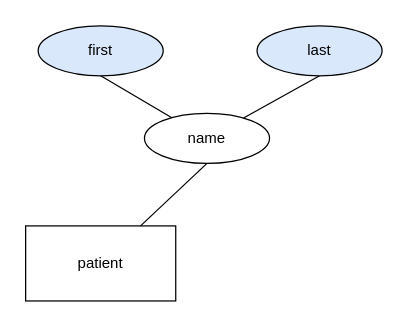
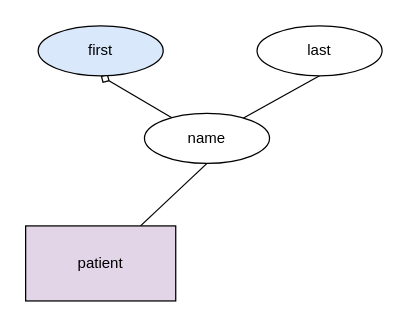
node "last": fillcolor #dae8fc -> #ffffff
edge "first" -- "name": arrowhead none -> diamond
node "patient": fillcolor #ffffff -> #e1d5e7
